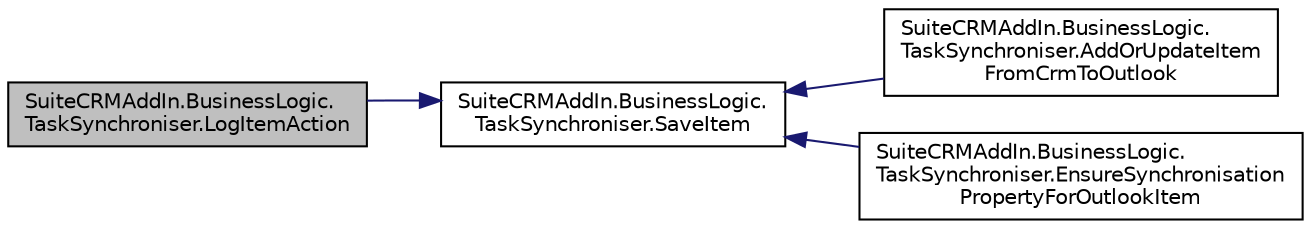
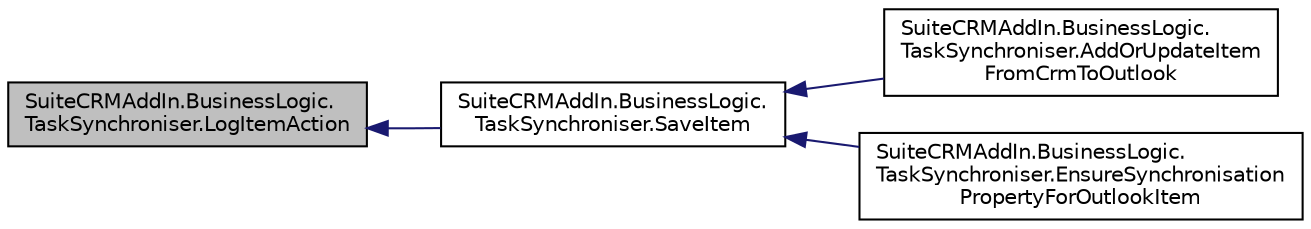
edge "SuiteCRMAddIn.BusinessLogic. TaskSynchroniser.LogItemAction" -> "SuiteCRMAddIn.BusinessLogic. TaskSynchroniser.SaveItem": reversed
